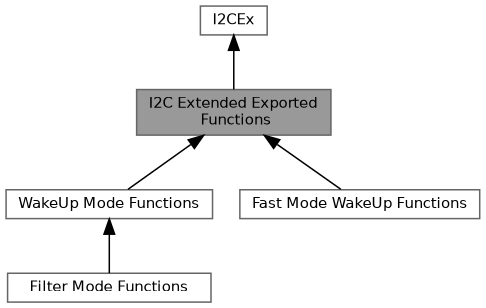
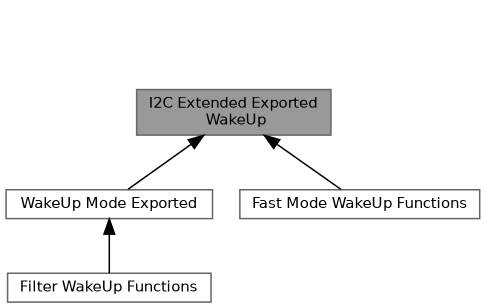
node "I2CEx": removed
node "I2C Extended Exported Functions": label "I2C Extended Exported Functions" -> "I2C Extended Exported WakeUp"
node "WakeUp Mode Functions": label "WakeUp Mode Functions" -> "WakeUp Mode Exported"
node "Filter Mode Functions": label "Filter Mode Functions" -> "Filter WakeUp Functions"
